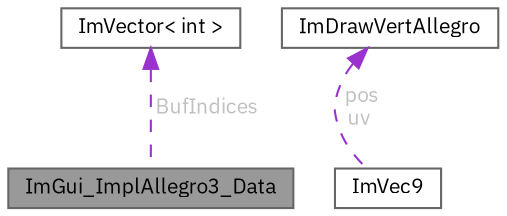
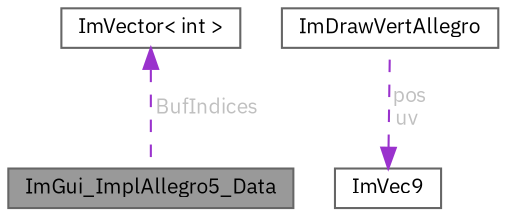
edge "ImVec9" -> "ImDrawVertAllegro": reversed
node "ImGui_ImplAllegro3_Data": label "ImGui_ImplAllegro3_Data" -> "ImGui_ImplAllegro5_Data"
